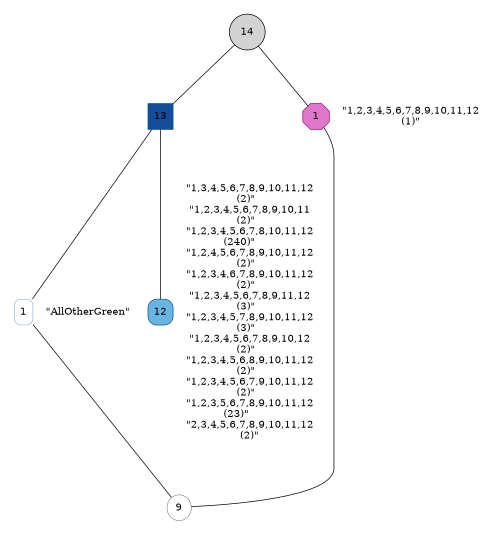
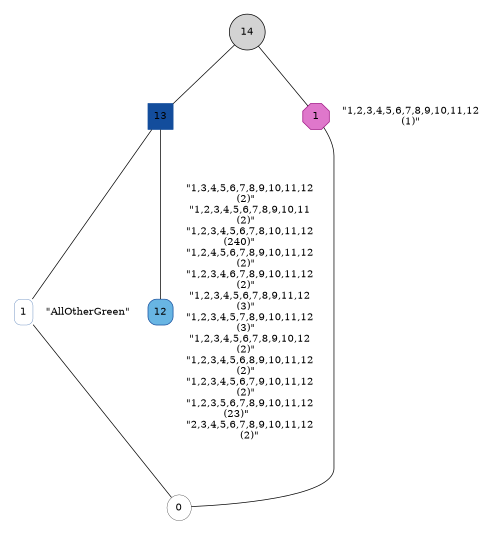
node "9": label "9" -> "0"
